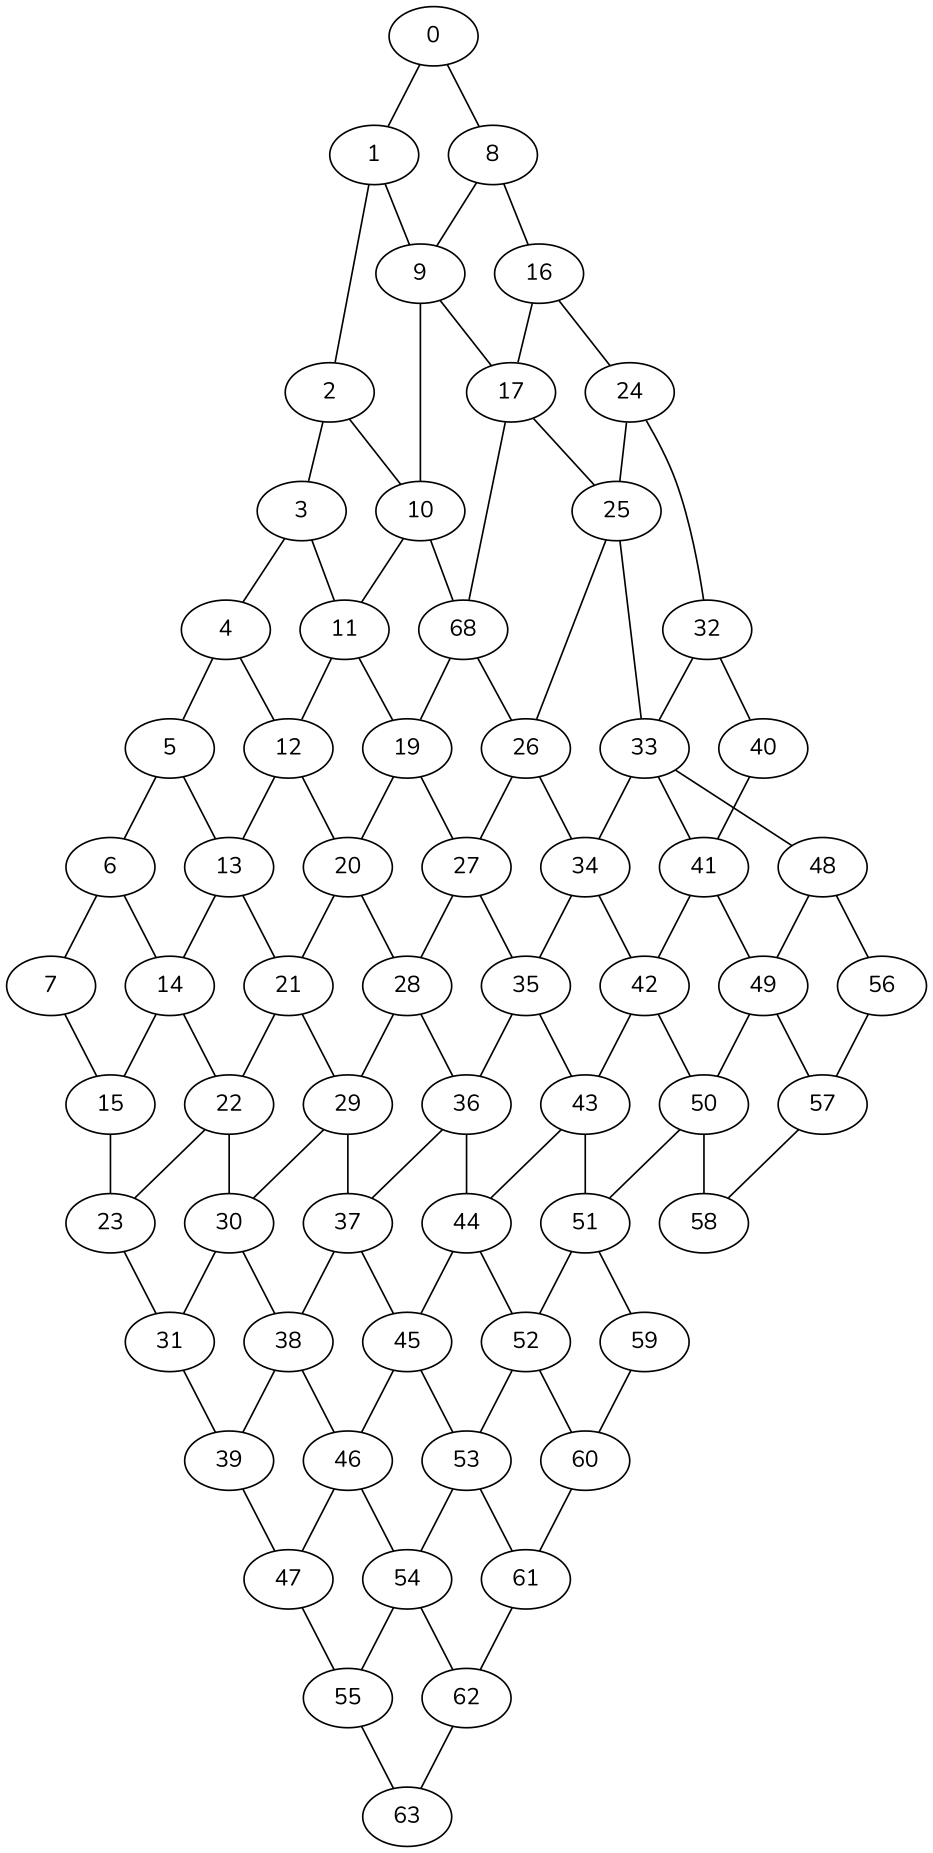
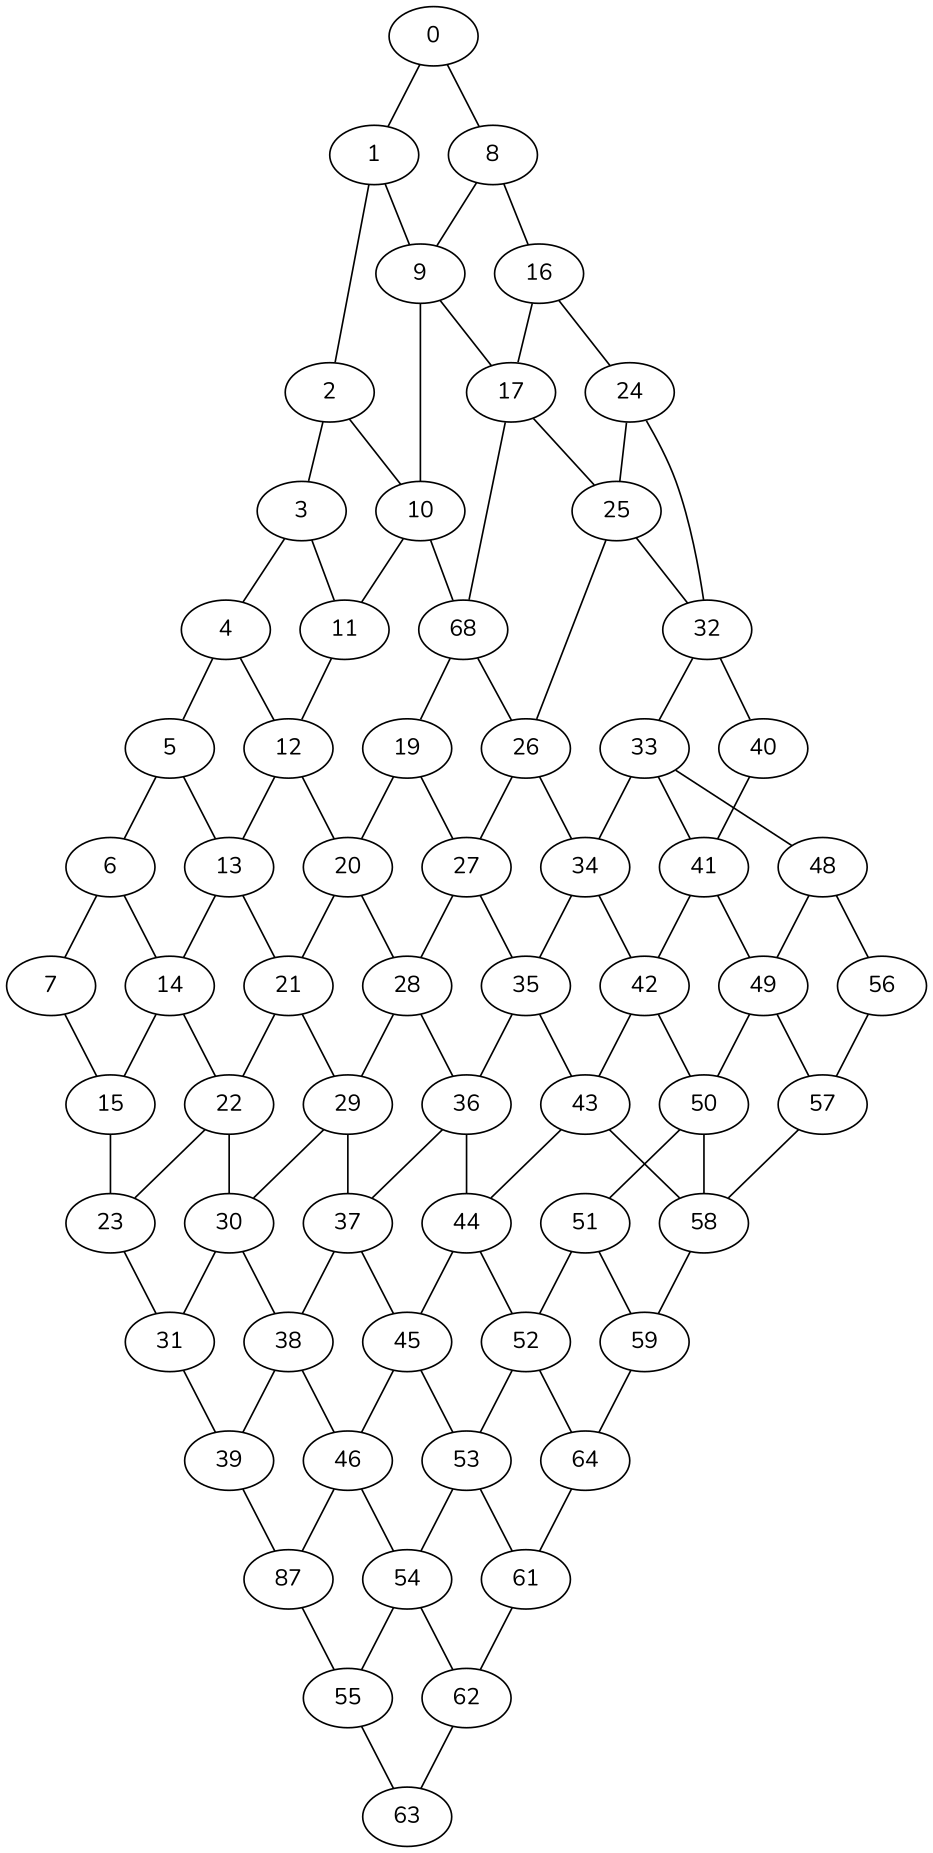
edge "25" -- "33": now "25" -- "32"
edge "11" -- "19": removed
edge "43" -- "51": now "43" -- "58"
edge "58" -- "59": added
node "60": label "60" -> "64"
node "47": label "47" -> "87"
